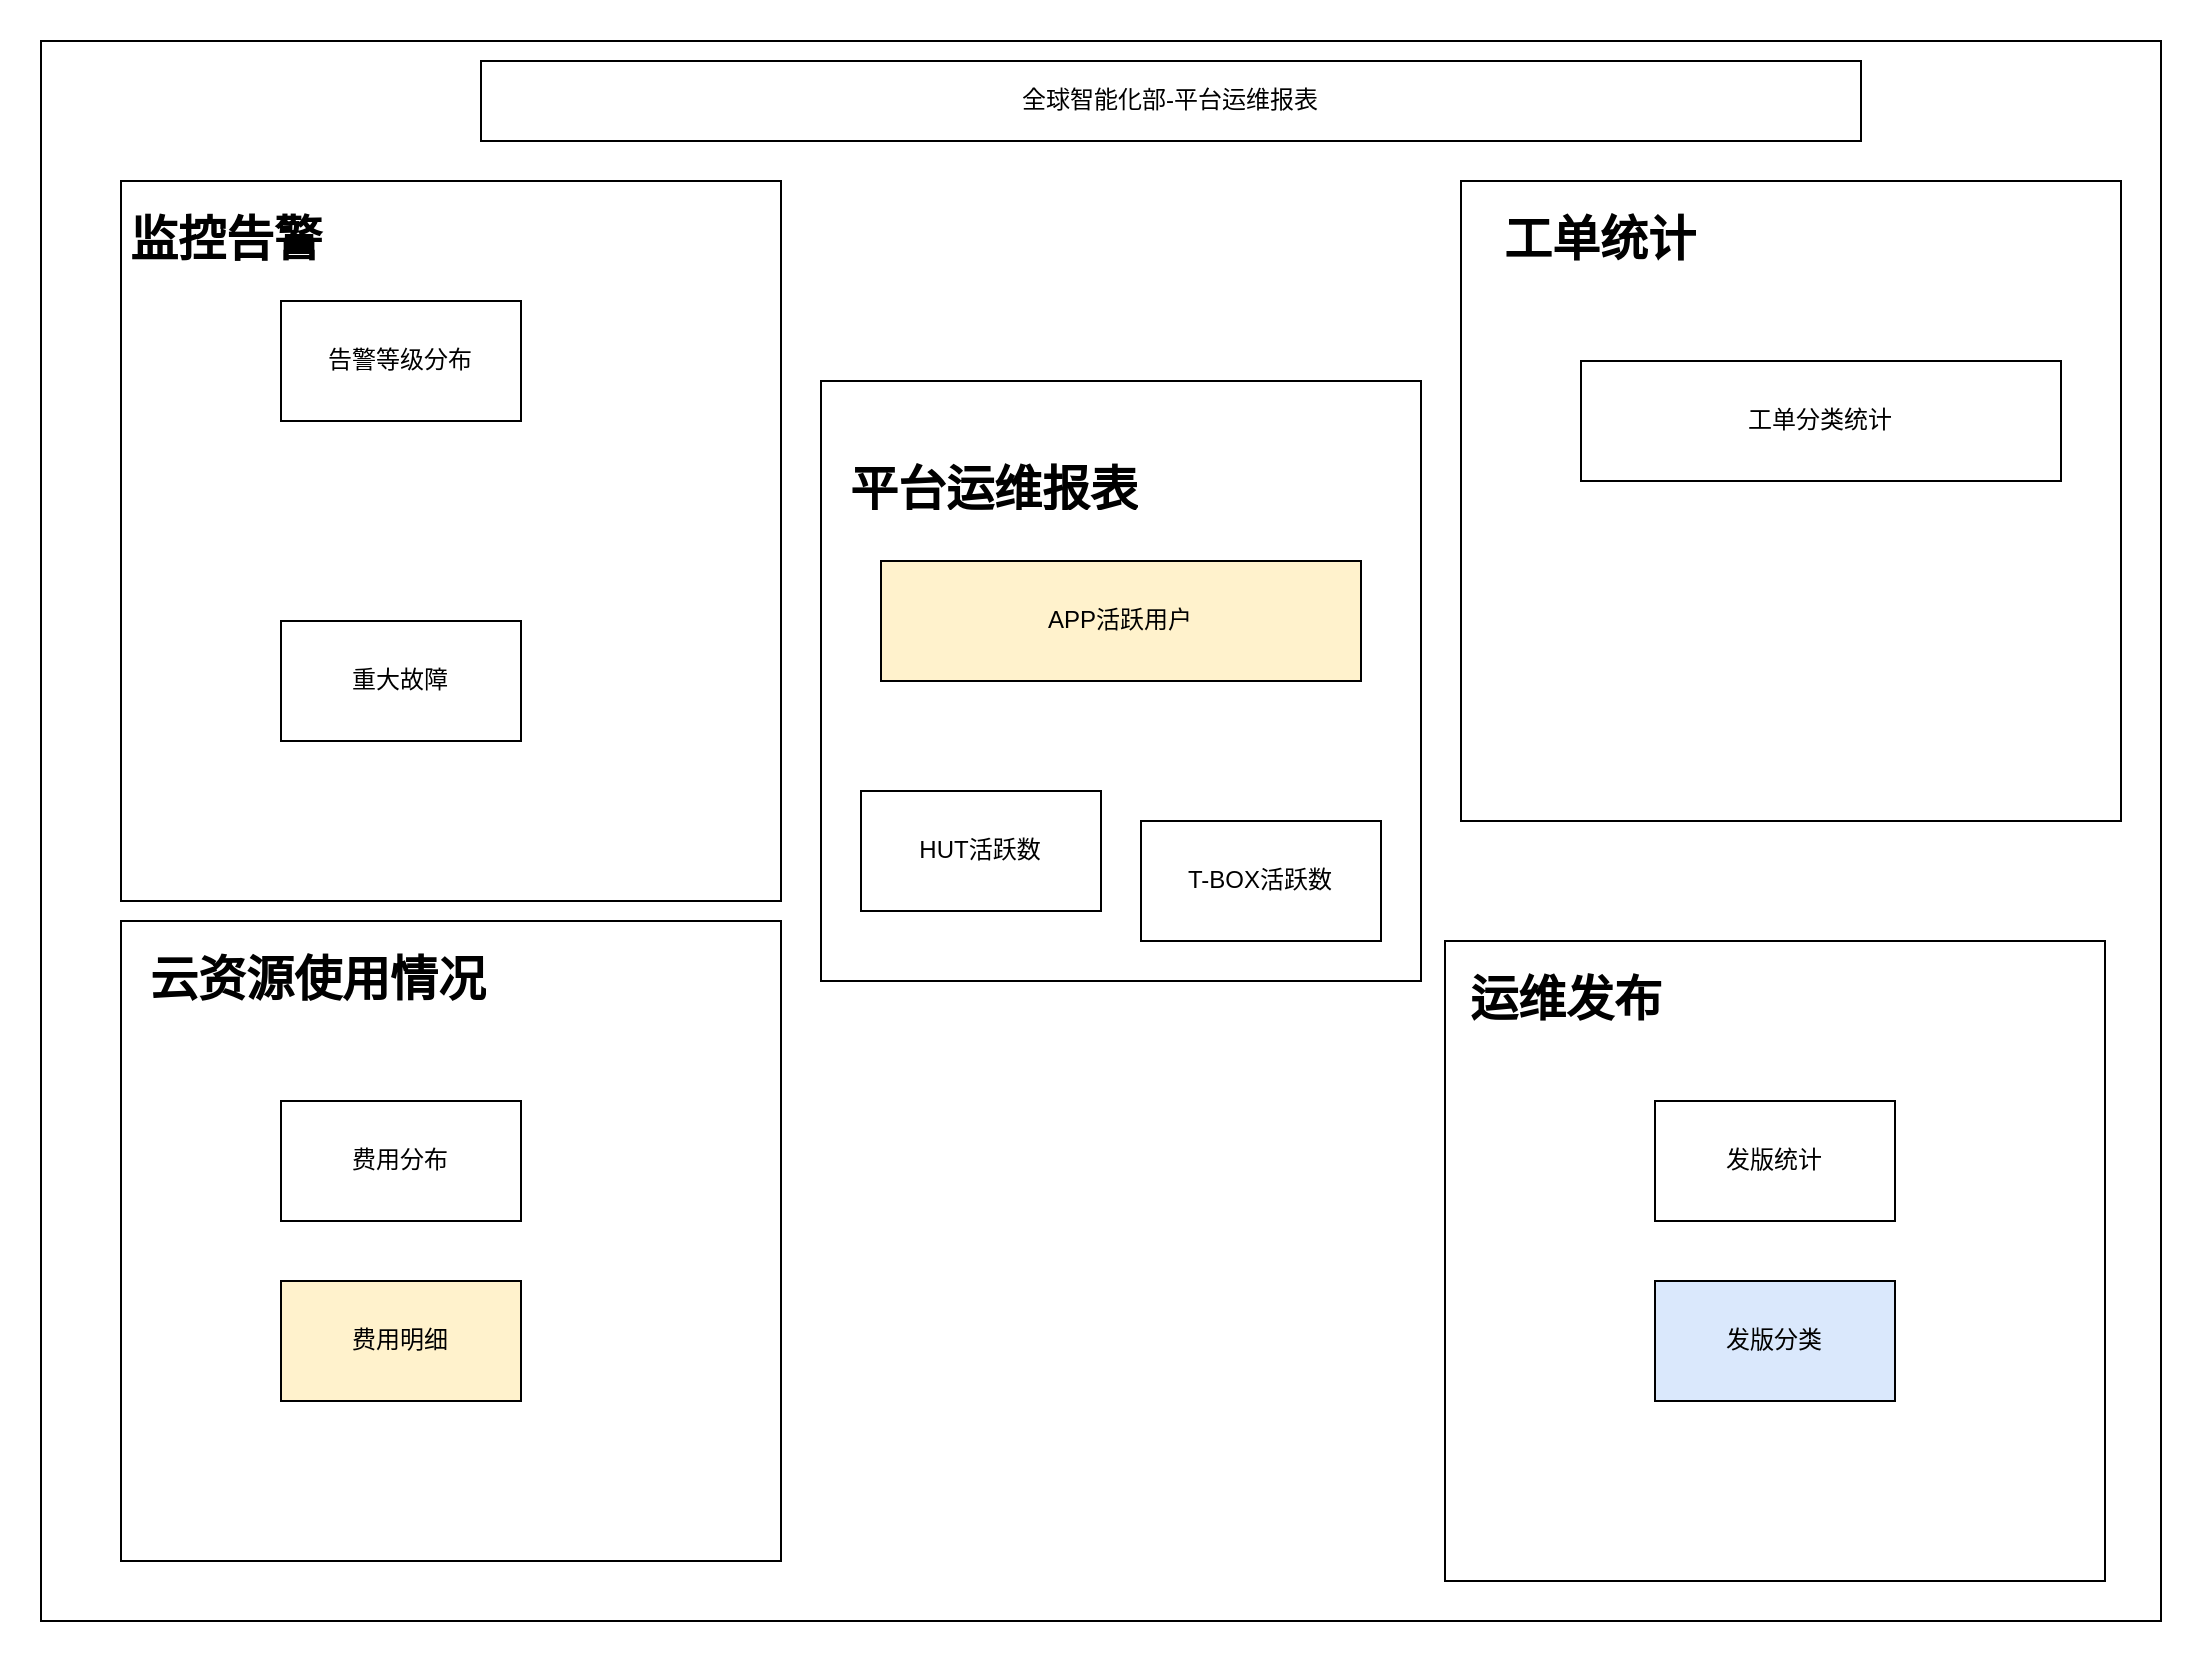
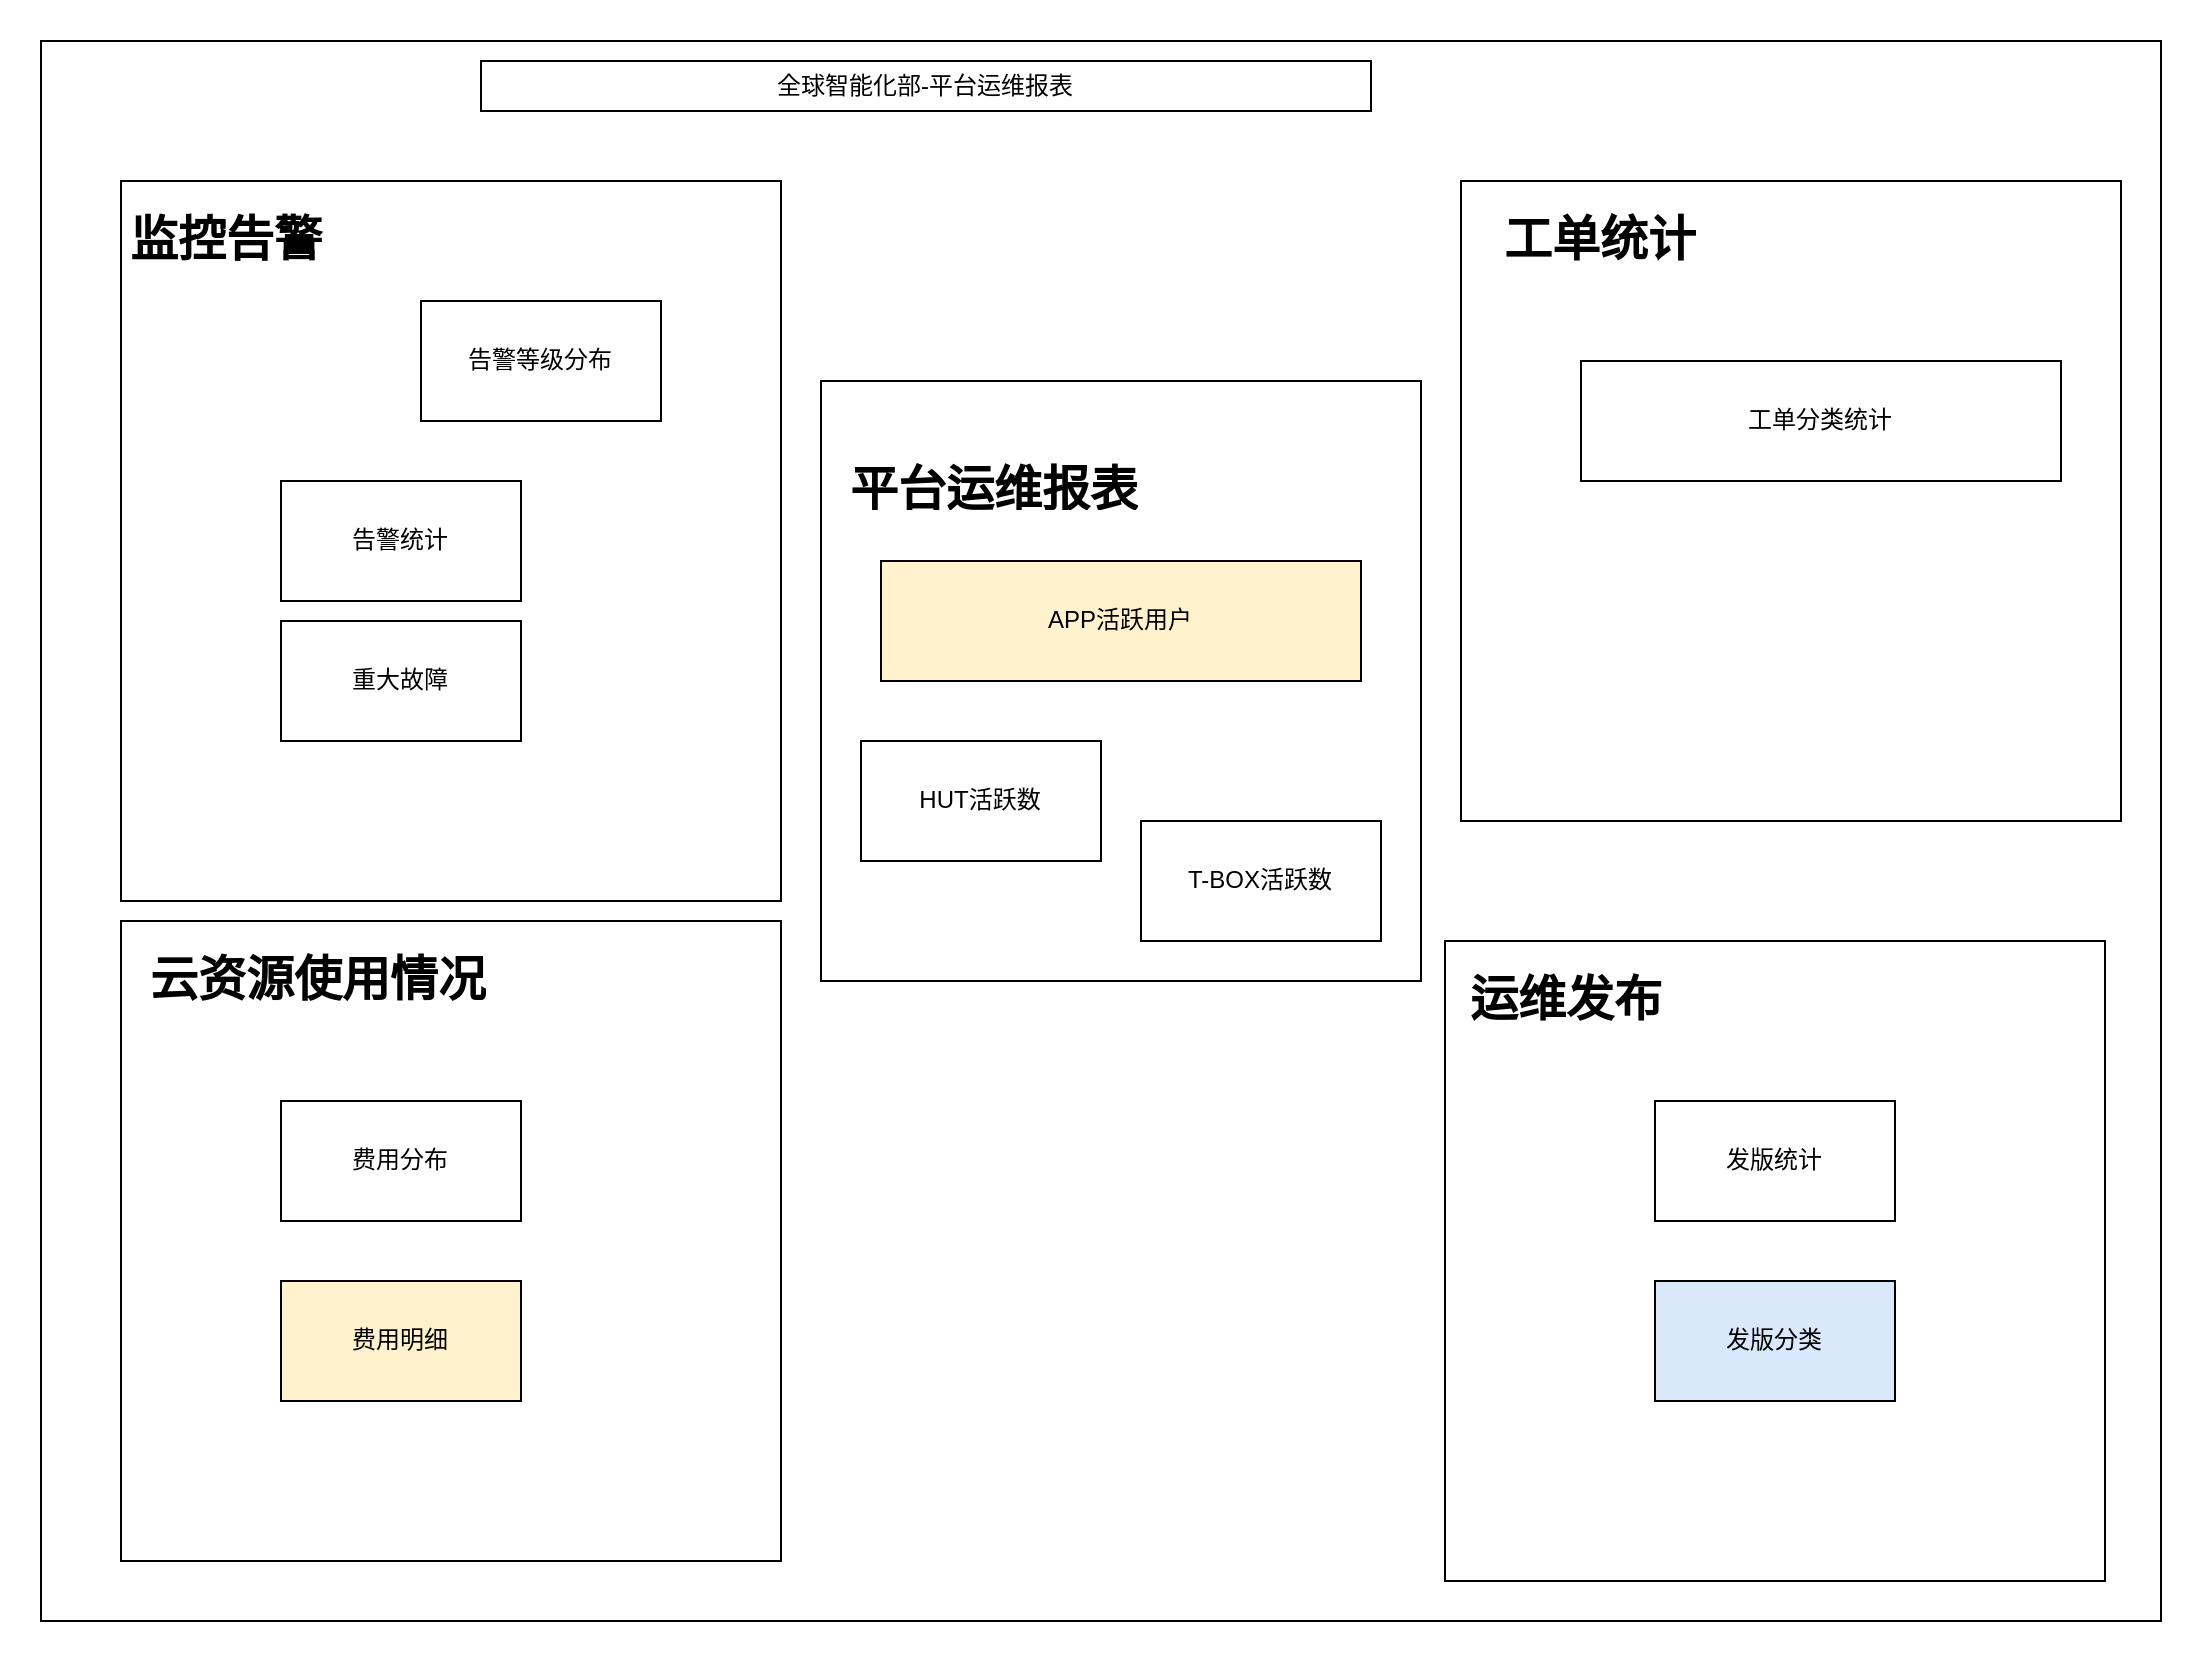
node "全球智能化部-平台运维报表": size 1380x80 -> 890x50
node "告警等级分布": moved (401, 361) -> (541, 361)
node "告警统计": added
node "HUT活跃数": moved (981, 851) -> (981, 801)
